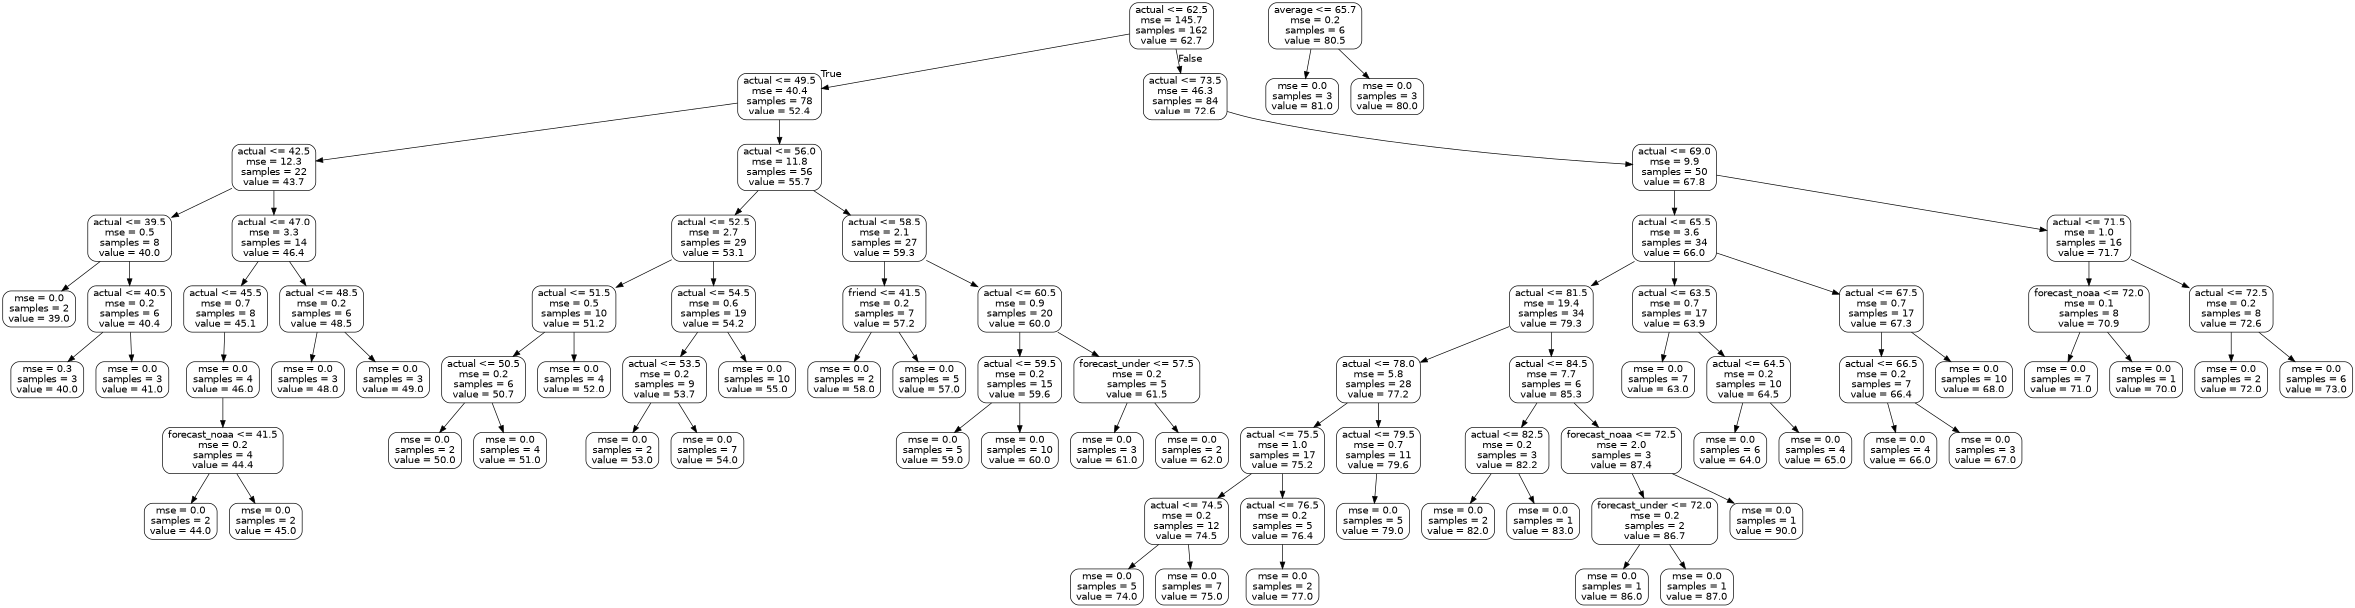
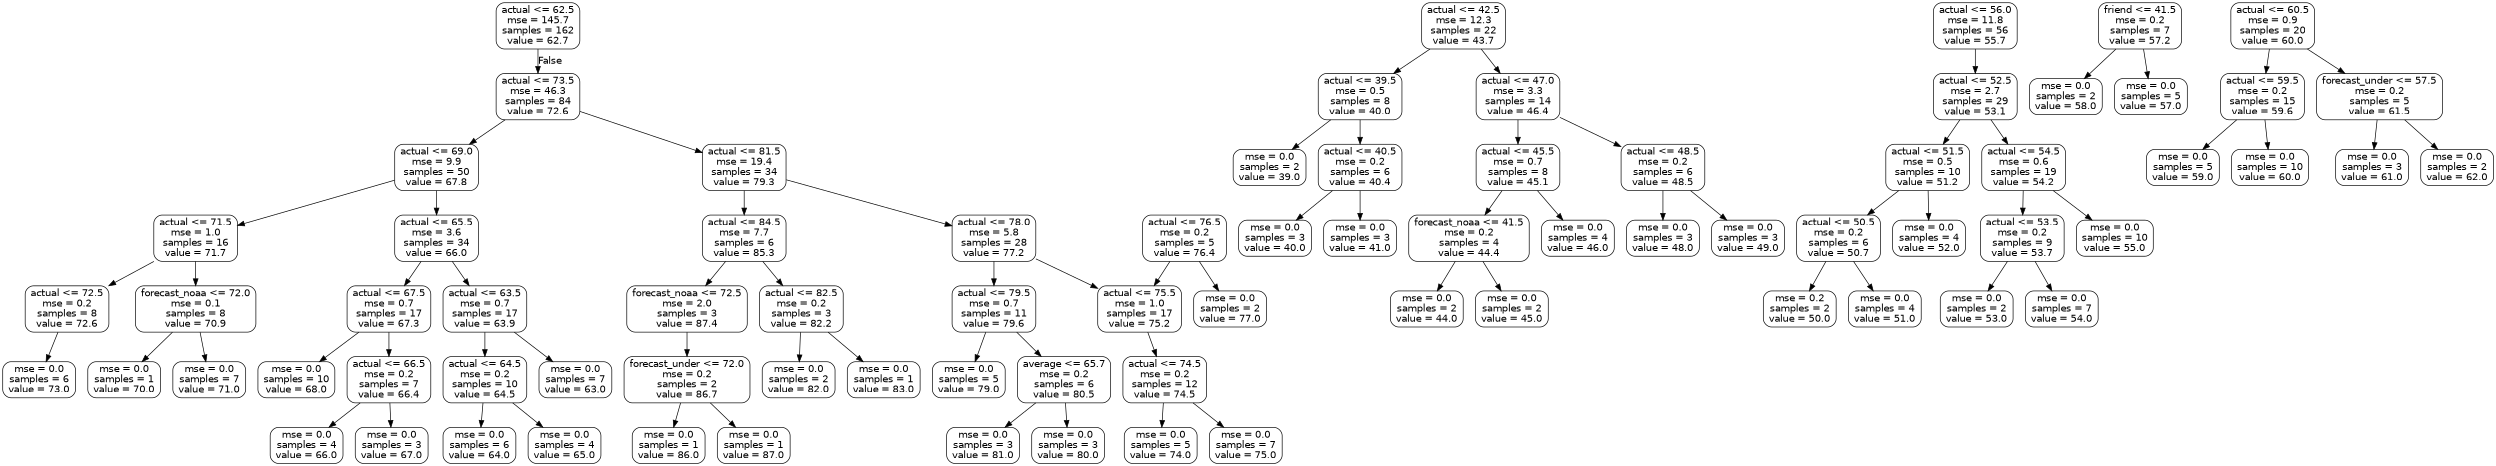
node "actual <= 49.5 mse = 40.4 samples = 78 value = 52.4": removed
node "actual <= 58.5 mse = 2.1 samples = 27 value = 59.3": removed
edge "actual <= 65.5 mse = 3.6 samples = 34 value = 66.0" -> "actual <= 81.5 mse = 19.4 samples = 34 value = 79.3": now "actual <= 73.5 mse = 46.3 samples = 84 value = 72.6" -> "actual <= 81.5 mse = 19.4 samples = 34 value = 79.3"
edge "actual <= 79.5 mse = 0.7 samples = 11 value = 79.6" -> "average <= 65.7 mse = 0.2 samples = 6 value = 80.5": added
node "mse = 0.3 samples = 3 value = 40.0": label "mse = 0.3 samples = 3 value = 40.0" -> "mse = 0.0 samples = 3 value = 40.0"
node "mse = 0.0 samples = 2 value = 72.0": removed
edge "mse = 0.0 samples = 4 value = 46.0" -> "forecast_noaa <= 41.5 mse = 0.2 samples = 4 value = 44.4": now "actual <= 45.5 mse = 0.7 samples = 8 value = 45.1" -> "forecast_noaa <= 41.5 mse = 0.2 samples = 4 value = 44.4"
node "mse = 0.0 samples = 2 value = 50.0": label "mse = 0.0 samples = 2 value = 50.0" -> "mse = 0.2 samples = 2 value = 50.0"
edge "actual <= 75.5 mse = 1.0 samples = 17 value = 75.2" -> "actual <= 76.5 mse = 0.2 samples = 5 value = 76.4": reversed
node "mse = 0.0 samples = 1 value = 90.0": removed
